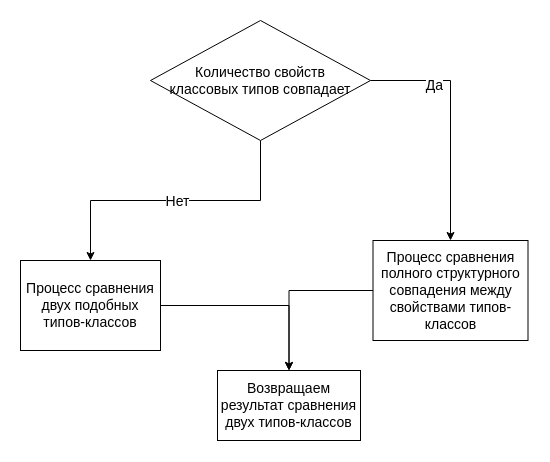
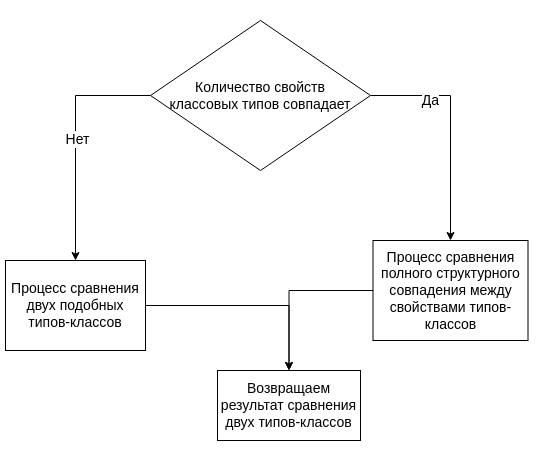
node "Количество свойств классовых типов совпадает": size 220x120 -> 220x150
node "Процесс сравнения двух подобных типов-классов": moved (91, 306) -> (76, 306)
